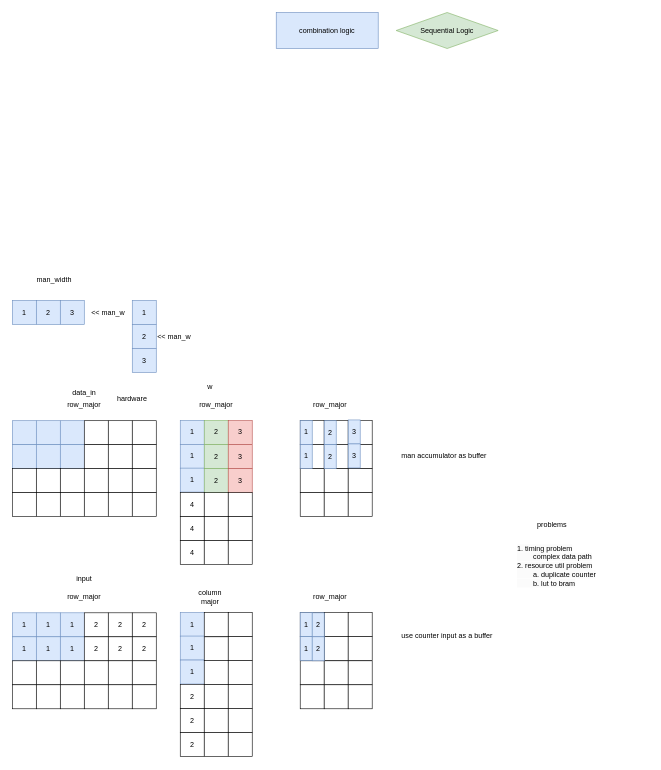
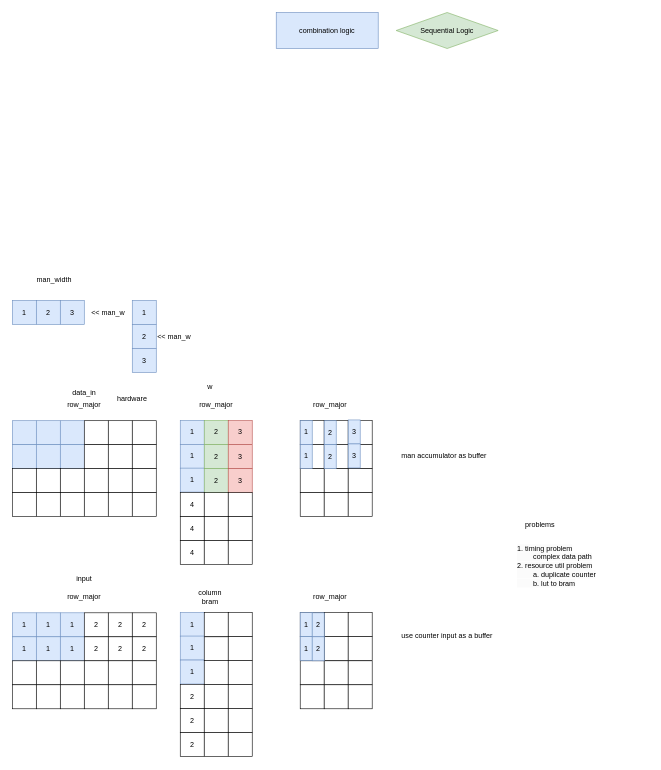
node "problems": moved (552, 525) -> (540, 525)
node "column major": label "column major" -> "column bram"
